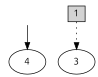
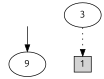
edge "1" -> "3": reversed
node "4": label "4" -> "9"
